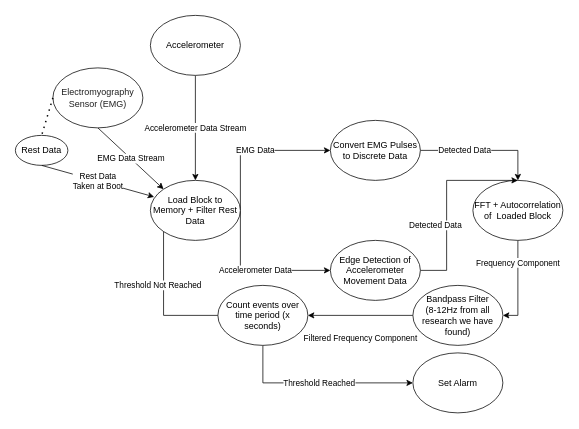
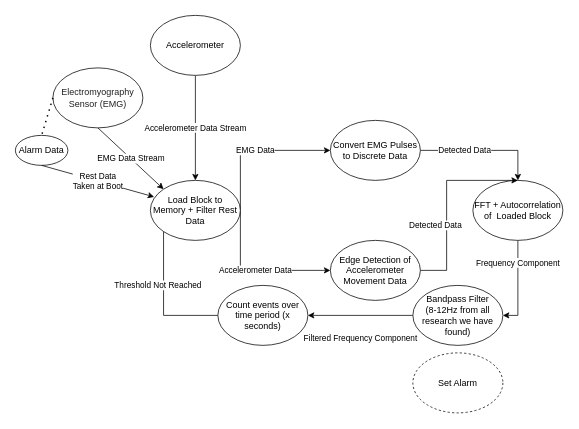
node "Rest Data": label "Rest Data" -> "Alarm Data"
edge "Count events over time period (x seconds)" -> "Set Alarm": removed, label "Threshold Reached"
node "Set Alarm": style solid -> dashed
